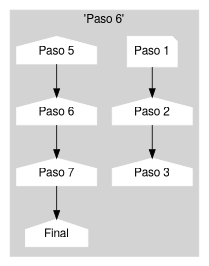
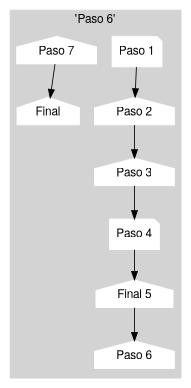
node "Paso 5": label "Paso 5" -> "Final 5"
edge "Paso 6" -> "Paso 7": removed
node "Paso 4": added
